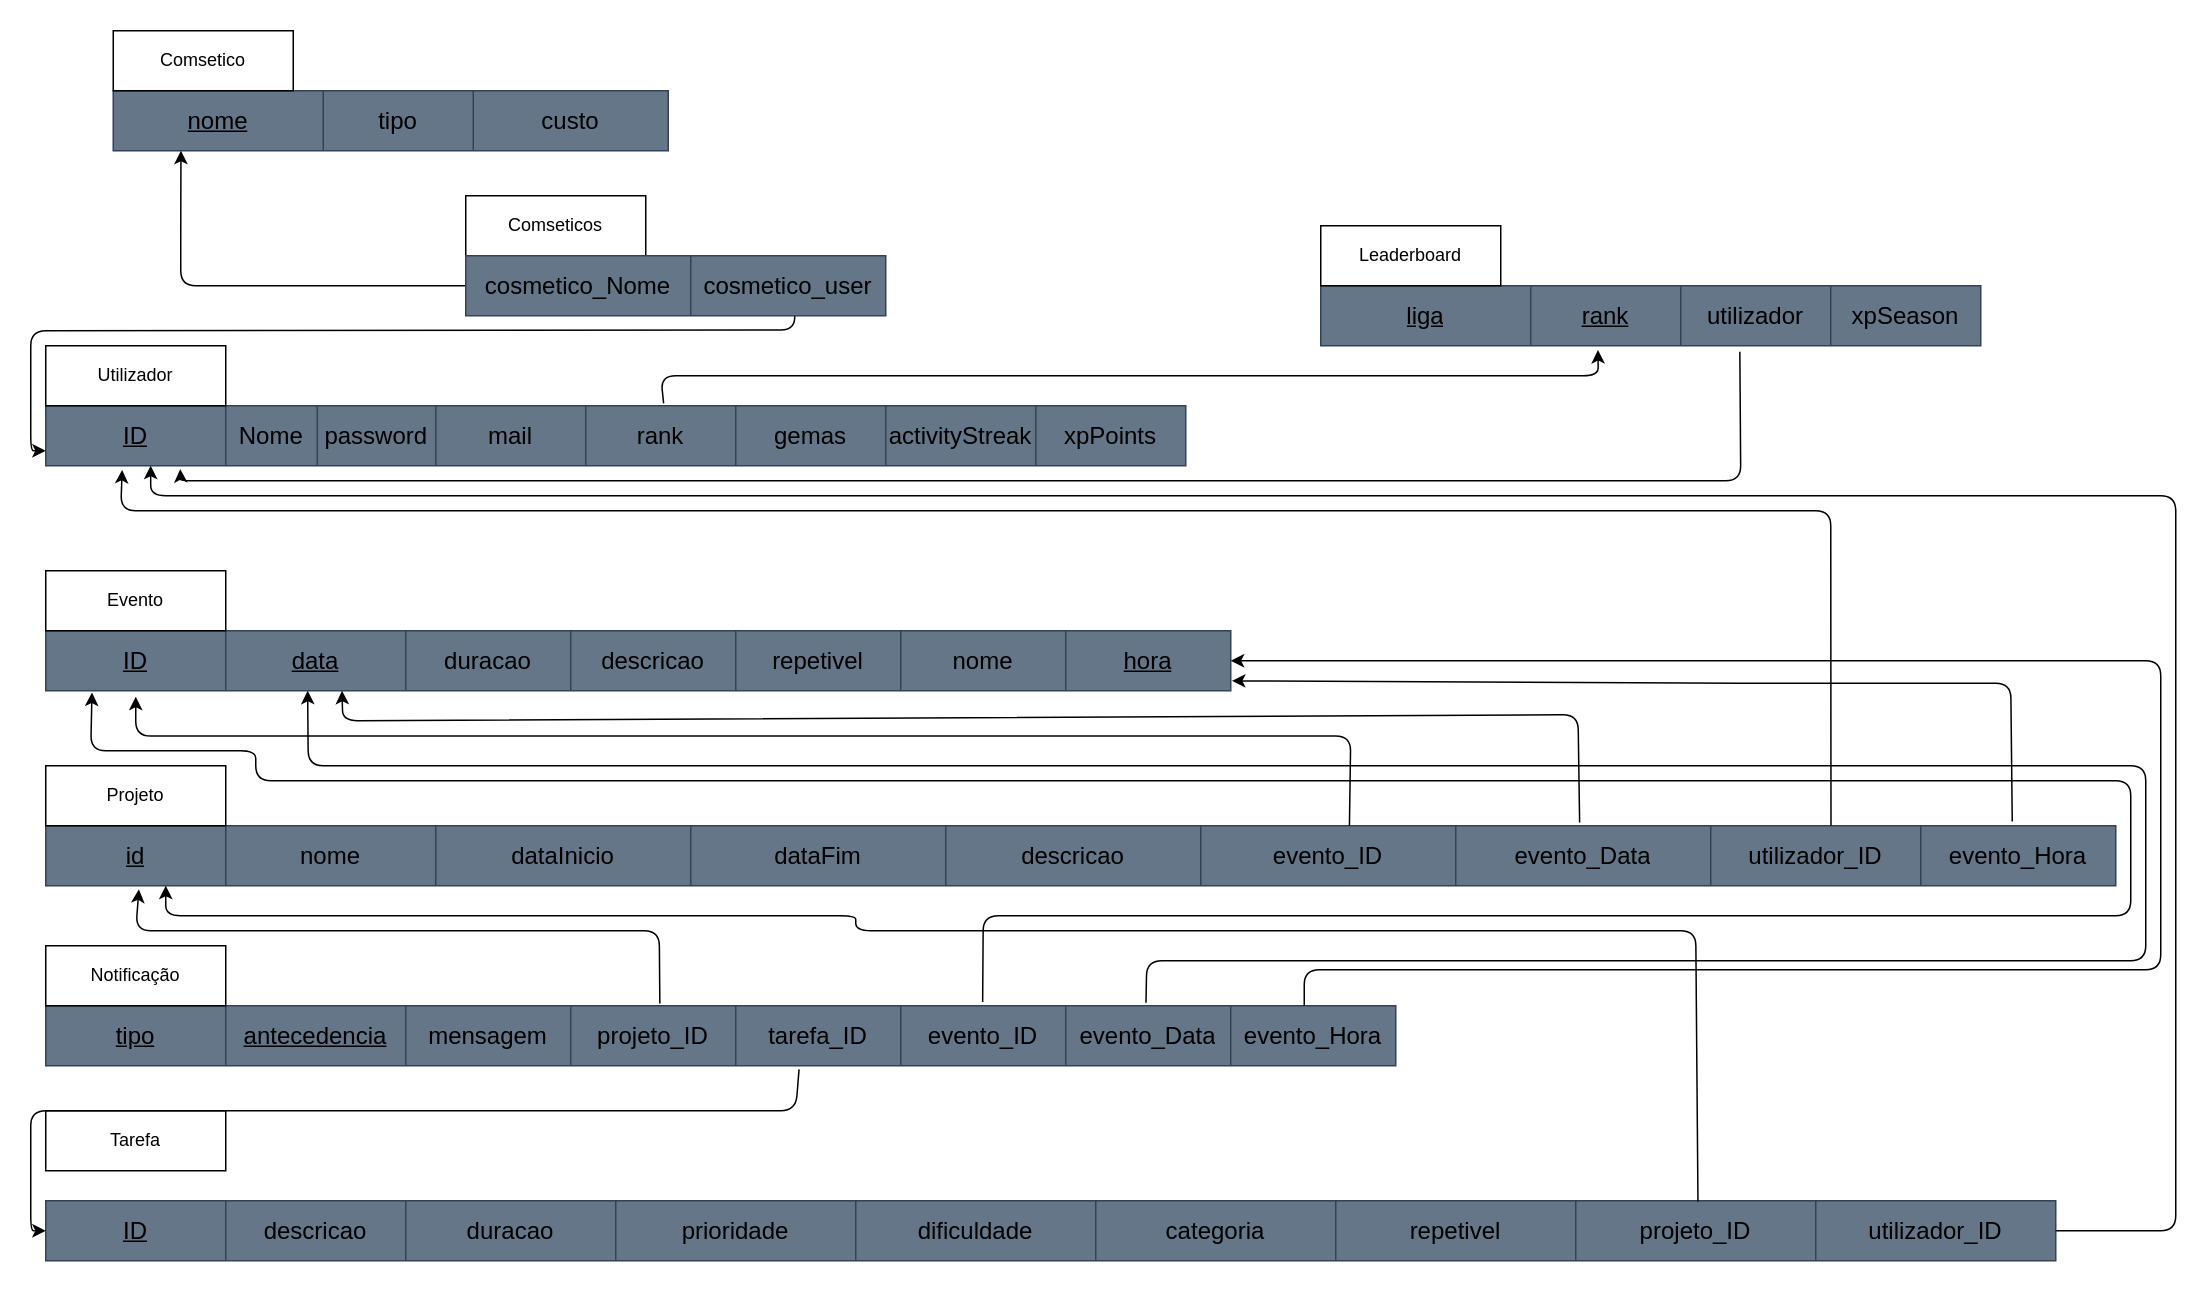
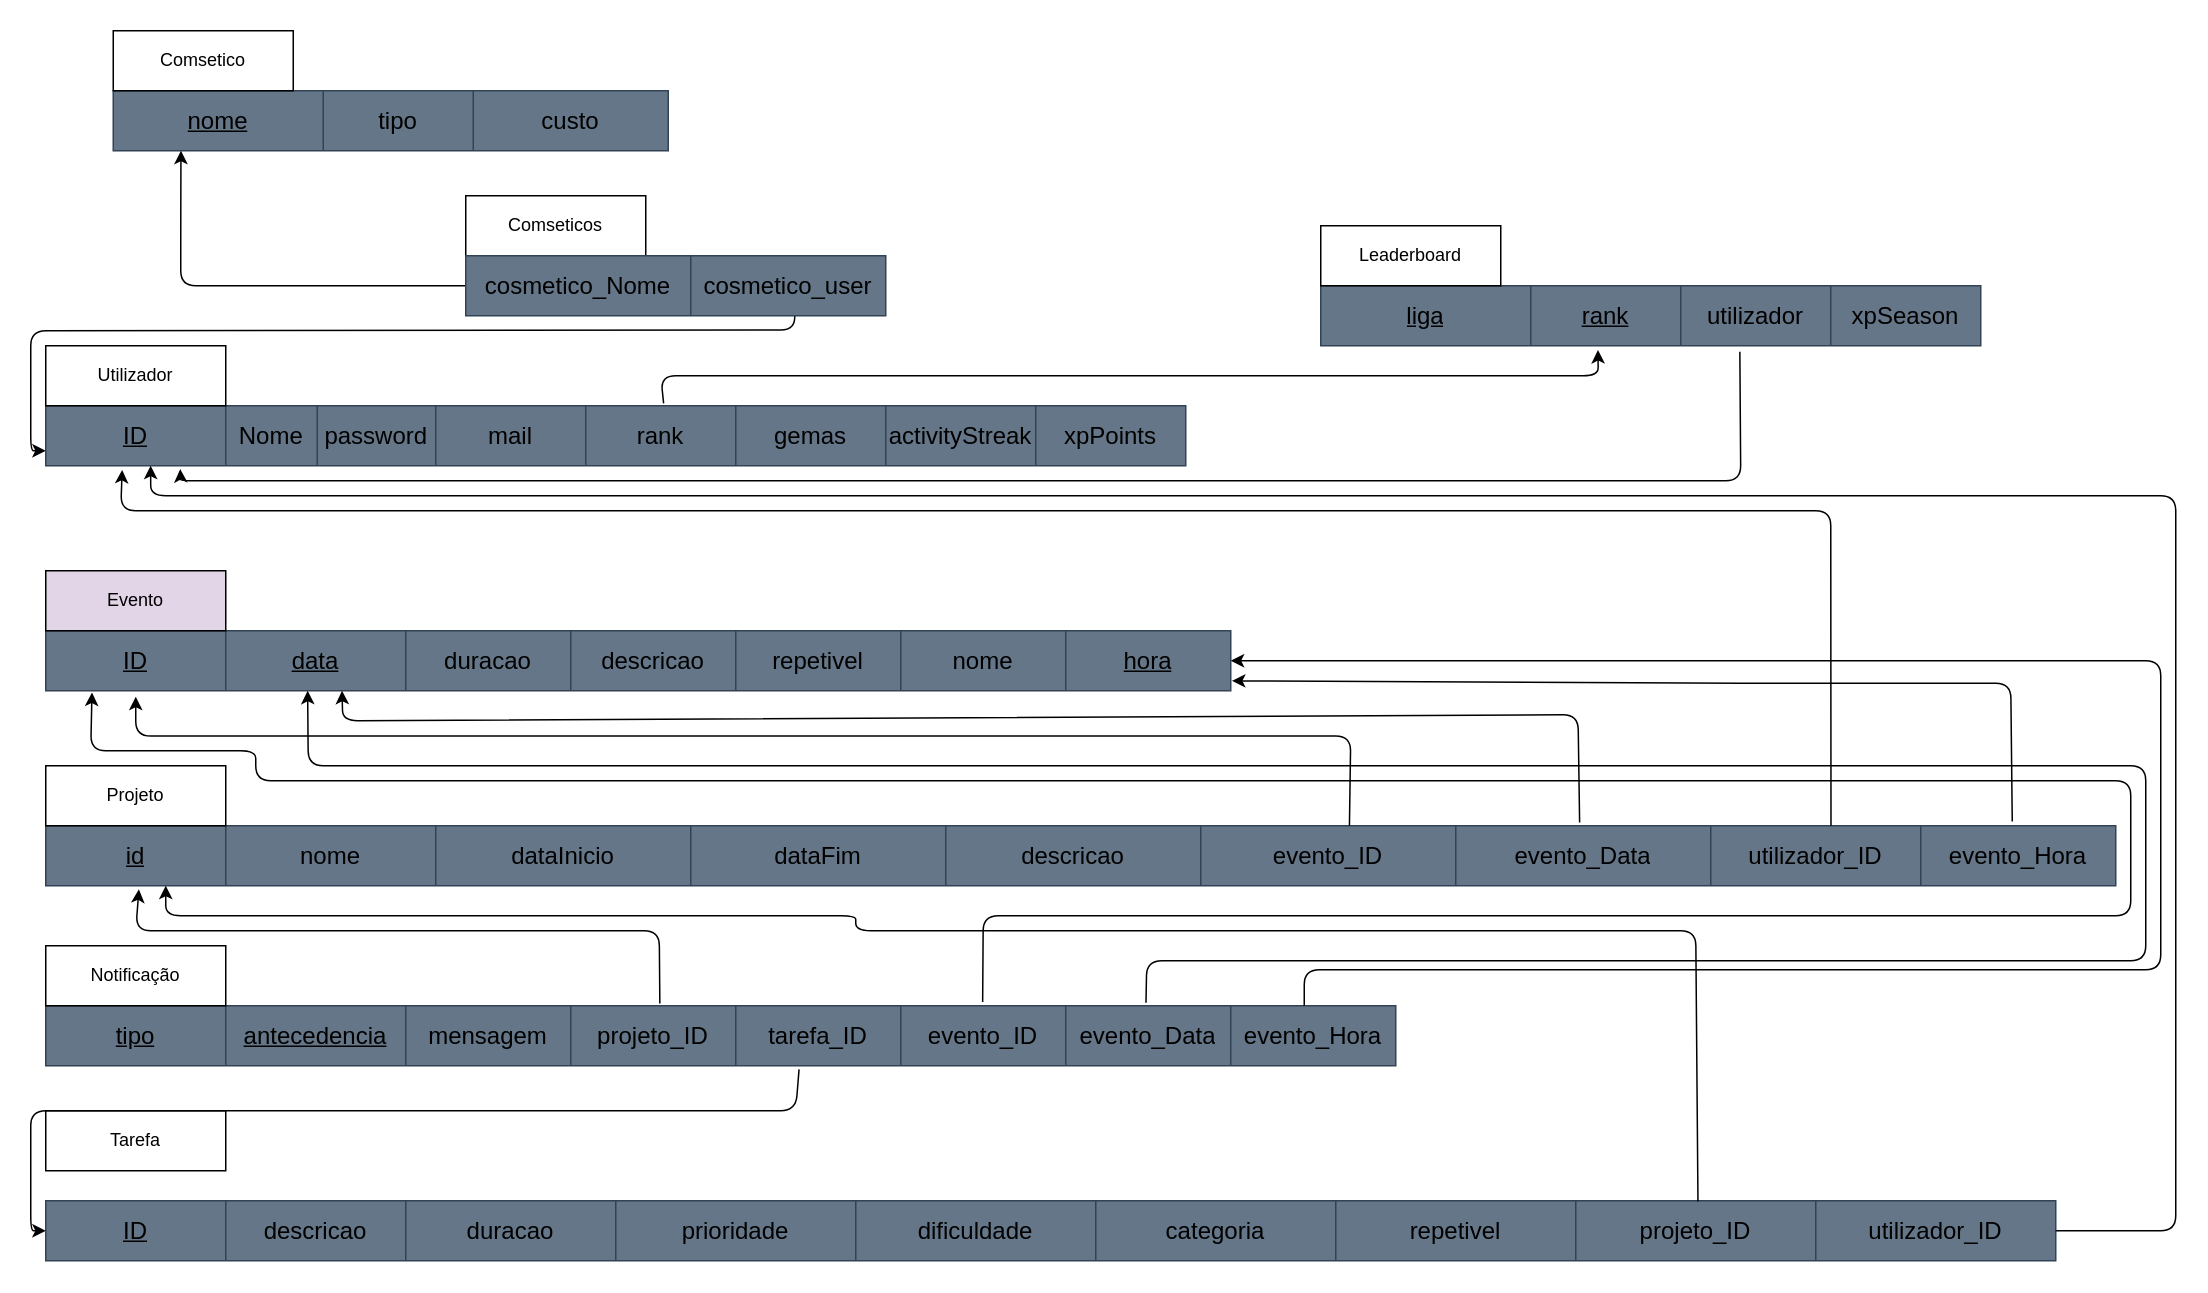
node "Evento": fillcolor #ffffff -> #e1d5e7
